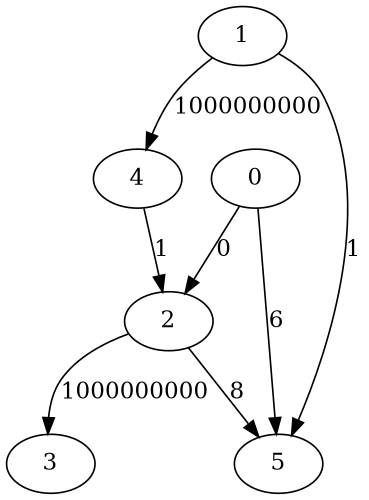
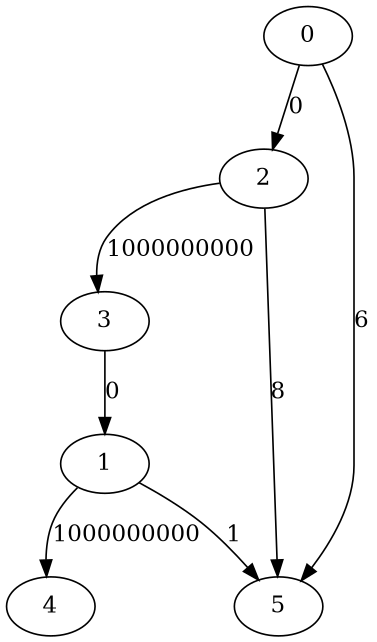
edge "4" -> "2": removed, label "1"
edge "3" -> "1": added, label "0"
